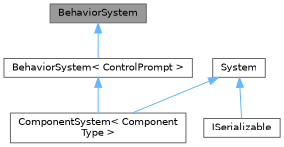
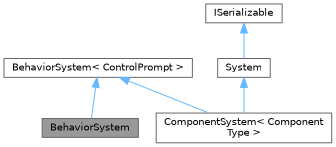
edge "BehaviorSystem< ControlPrompt >" -> "BehaviorSystem": reversed
edge "ISerializable" -> "System": reversed
